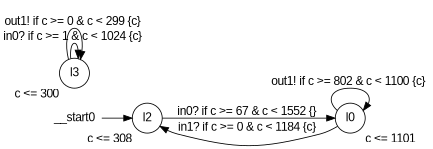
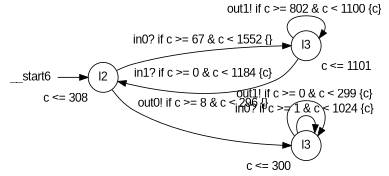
node "__start0": label "__start0" -> "__start6"
node "l0 c <= 1101": label "l0 c <= 1101" -> "l3 c <= 1101"
edge "l2 c <= 308" -> "l3 c <= 300": added, label "out0! if c >= 8 & c < 296 {}"
